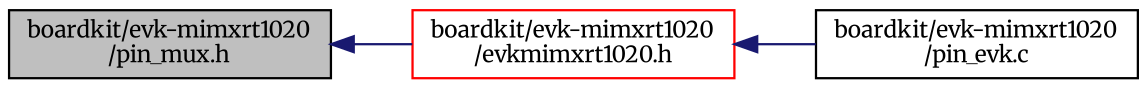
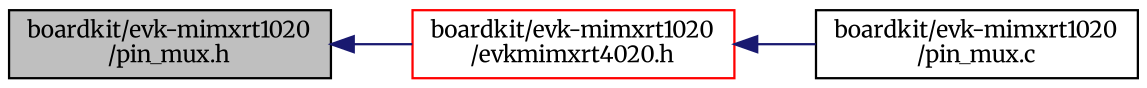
node "boardkit/evk-mimxrt1020 /evkmimxrt1020.h": label "boardkit/evk-mimxrt1020 /evkmimxrt1020.h" -> "boardkit/evk-mimxrt1020 /evkmimxrt4020.h"
node "boardkit/evk-mimxrt1020 /pin_evk.c": label "boardkit/evk-mimxrt1020 /pin_evk.c" -> "boardkit/evk-mimxrt1020 /pin_mux.c"
